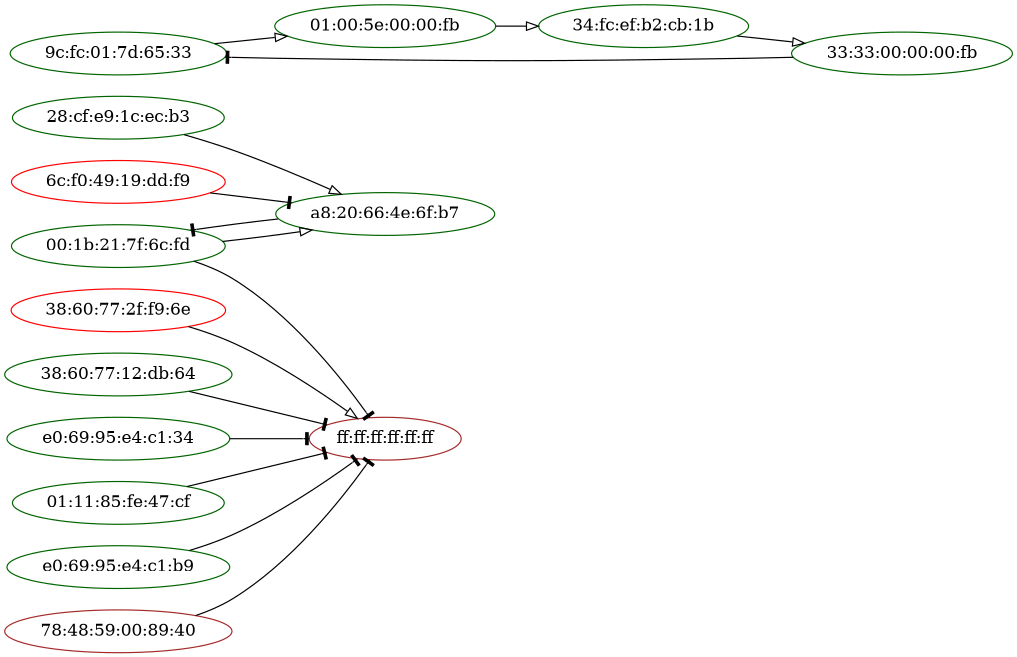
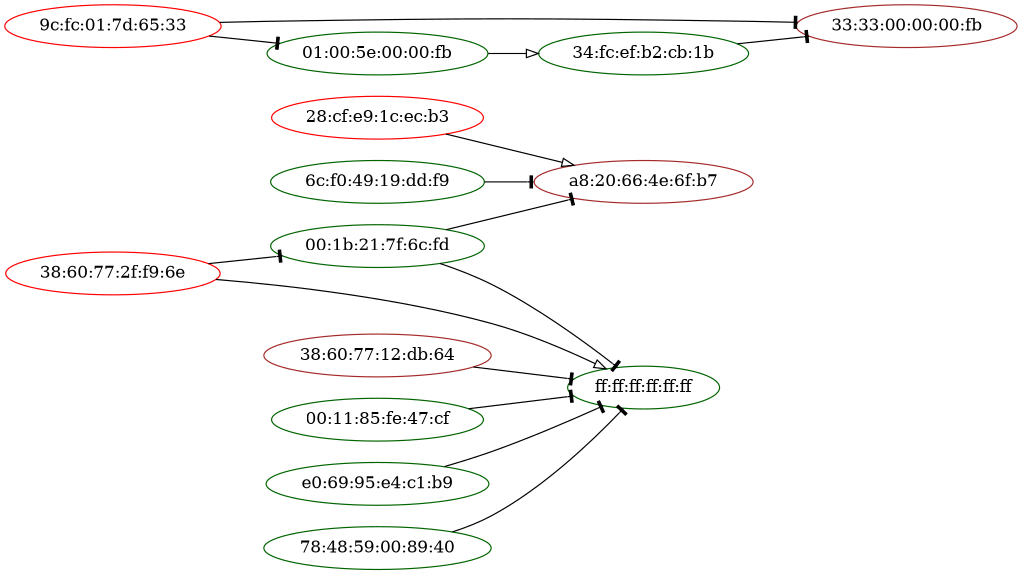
edge "34:fc:ef:b2:cb:1b" -> "33:33:00:00:00:fb": arrowhead onormal -> tee
edge "9c:fc:01:7d:65:33" -> "01:00:5e:00:00:fb": arrowhead onormal -> tee
node "9c:fc:01:7d:65:33": color darkgreen -> red
node "33:33:00:00:00:fb": color darkgreen -> brown
edge "33:33:00:00:00:fb" -> "9c:fc:01:7d:65:33": reversed
node "28:cf:e9:1c:ec:b3": color darkgreen -> red
node "6c:f0:49:19:dd:f9": color red -> darkgreen
node "a8:20:66:4e:6f:b7": color darkgreen -> brown
edge "a8:20:66:4e:6f:b7" -> "00:1b:21:7f:6c:fd": now "38:60:77:2f:f9:6e" -> "00:1b:21:7f:6c:fd"
edge "00:1b:21:7f:6c:fd" -> "a8:20:66:4e:6f:b7": arrowhead onormal -> tee
node "38:60:77:12:db:64": color darkgreen -> brown
node "e0:69:95:e4:c1:34": removed
node "ff:ff:ff:ff:ff:ff": color brown -> darkgreen
node "01:11:85:fe:47:cf": label "01:11:85:fe:47:cf" -> "00:11:85:fe:47:cf"
node "78:48:59:00:89:40": color brown -> darkgreen
